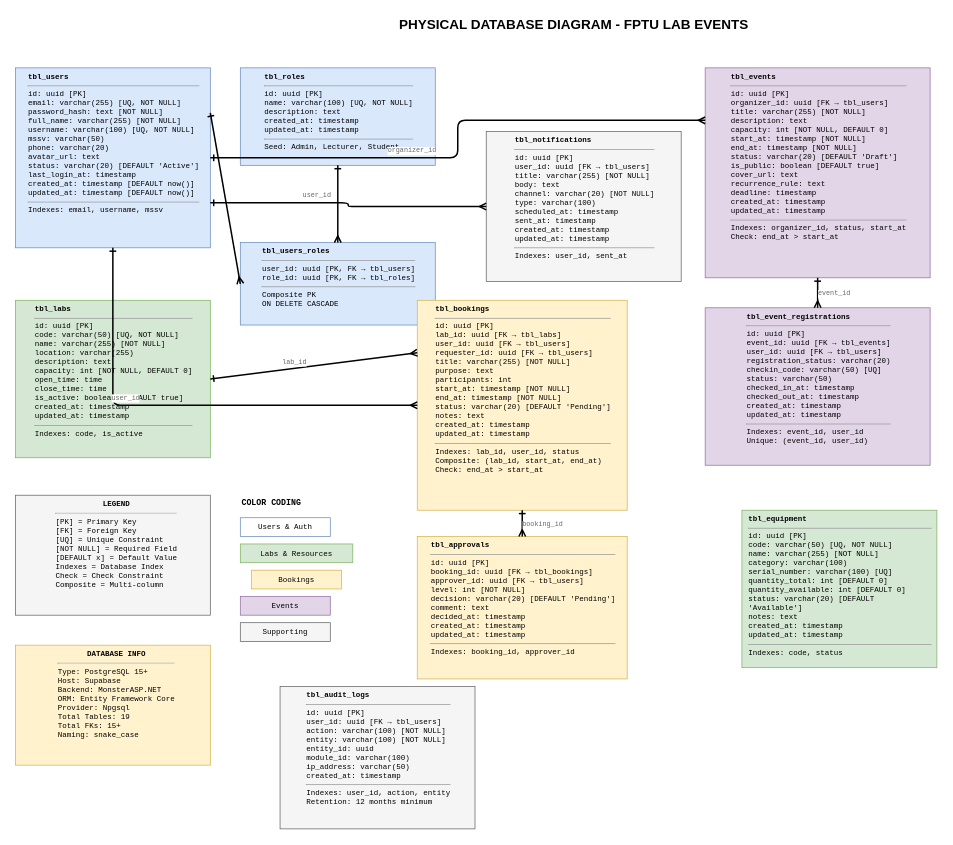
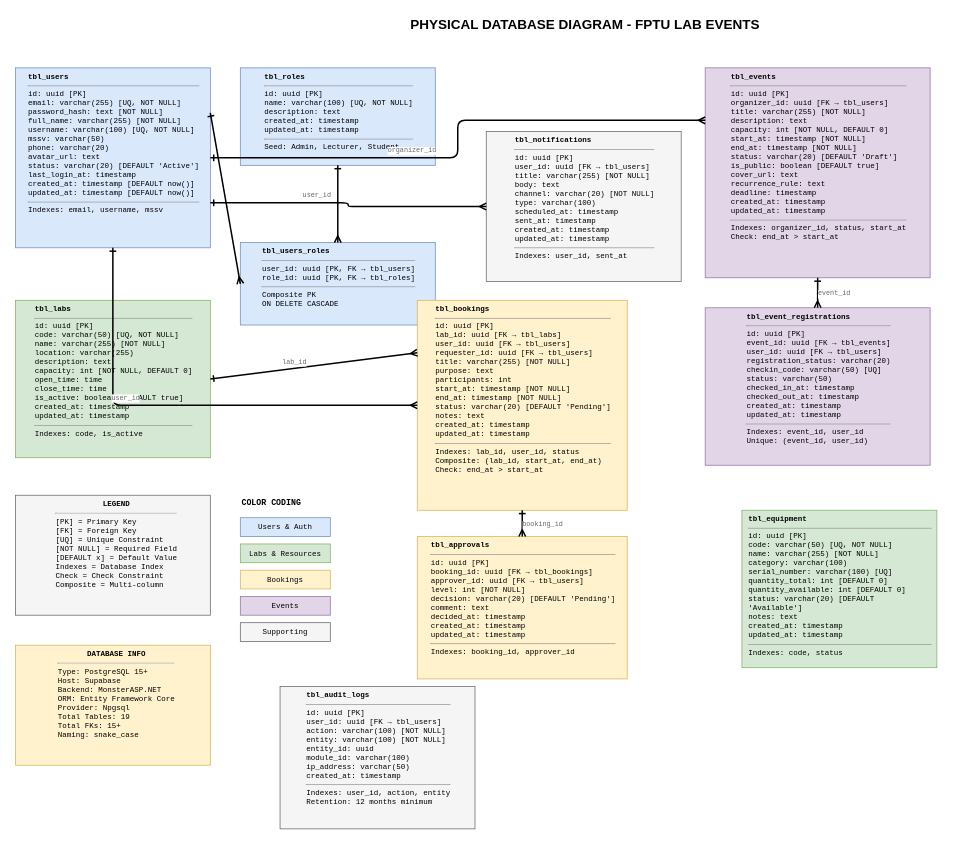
node "PHYSICAL DATABASE DIAGRAM - FPTU LAB EVENTS": moved (574, 30) -> (585, 30)
node "Users & Auth": fillcolor #ffffff -> #dae8fc
node "Labs & Resources": size 113x19 -> 90x19
node "Bookings": moved (297, 580) -> (285, 580)
